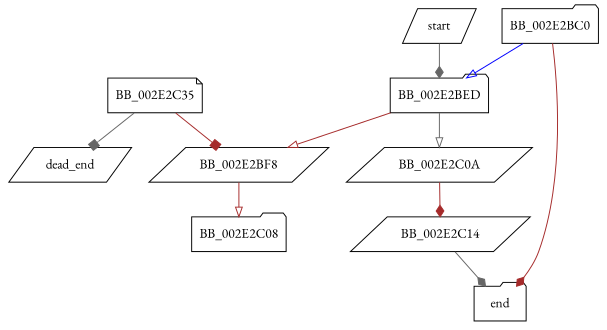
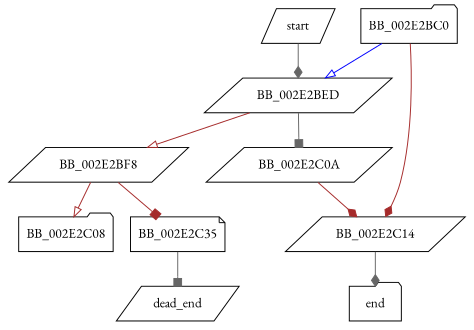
node "BB_002E2BED": shape folder -> parallelogram
edge "BB_002E2BED" -> "BB_002E2C0A": arrowhead onormal -> box
edge "BB_002E2C35" -> "BB_002E2BF8": reversed
edge "BB_002E2BC0" -> "end": now "BB_002E2BC0" -> "BB_002E2C14"
